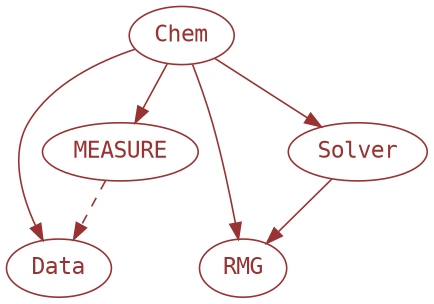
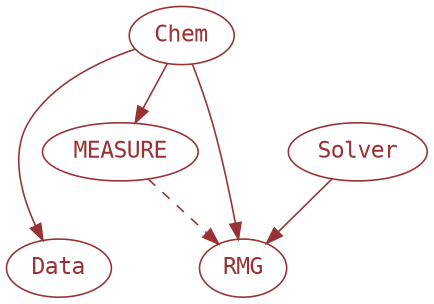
edge "Chem" -> "Solver": removed
edge "MEASURE" -> "Data": now "MEASURE" -> "RMG"
